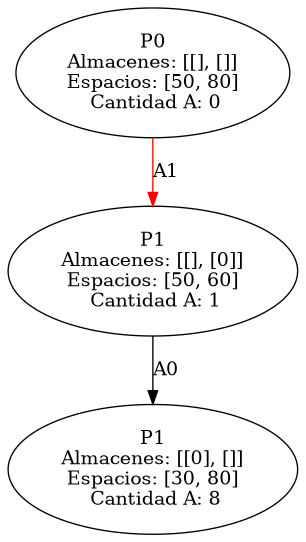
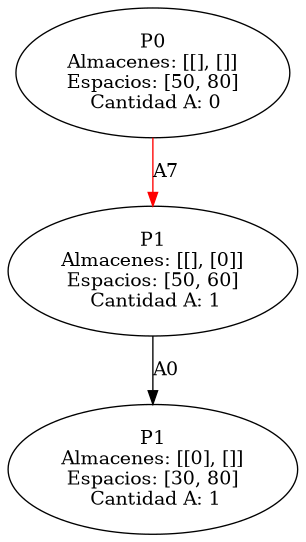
edge "P0 Almacenes: [[], []] Espacios: [50, 80] Cantidad A: 0" -> "P1 Almacenes: [[], [0]] Espacios: [50, 60] Cantidad A: 1": label "A1" -> "A7"
node "P1 Almacenes: [[0], []] Espacios: [30, 80] Cantidad A: 8": label "P1 Almacenes: [[0], []] Espacios: [30, 80] Cantidad A: 8" -> "P1 Almacenes: [[0], []] Espacios: [30, 80] Cantidad A: 1"
